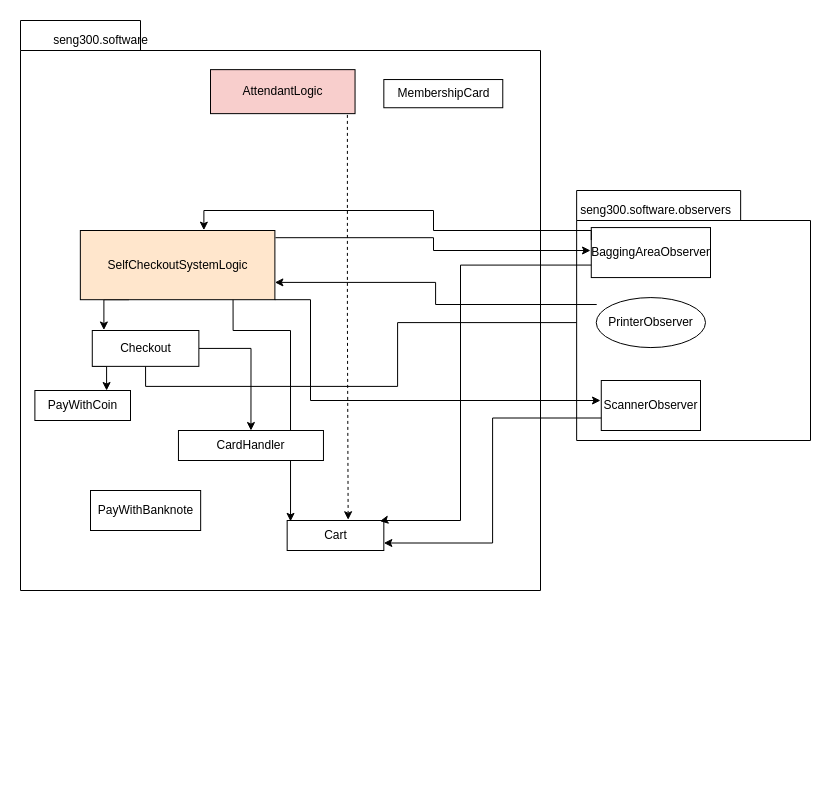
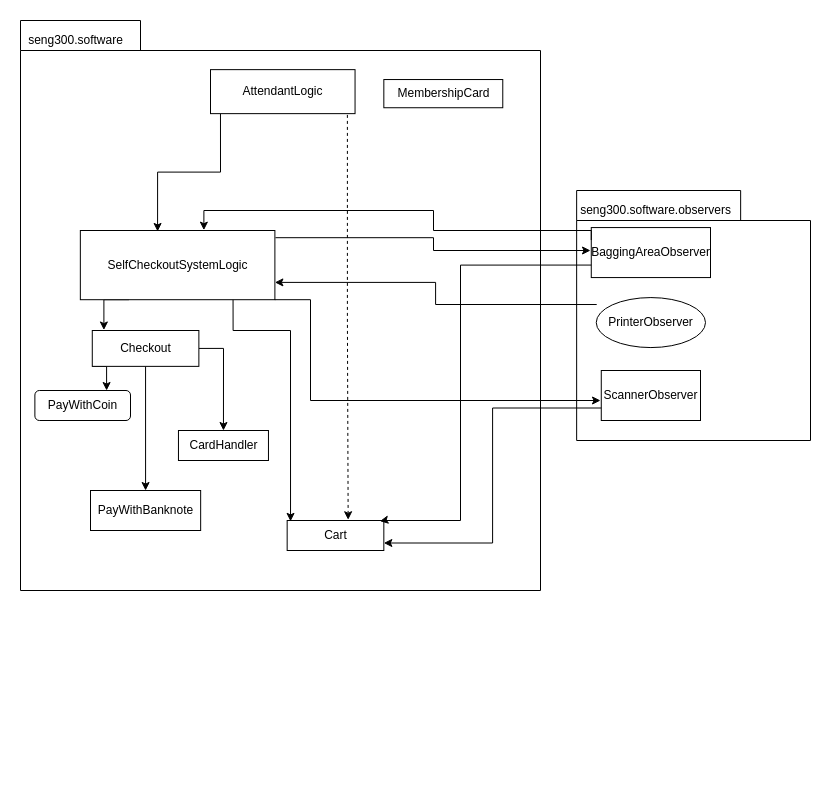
node "seng300.software": moved (101, 41) -> (76, 41)
node "AttendantLogic": fillcolor #f8cecc -> #ffffff
edge "AttendantLogic" -> "SelfCheckoutSystemLogic": added
node "SelfCheckoutSystemLogic": fillcolor #ffe6cc -> #ffffff
edge "Checkout" -> "PrinterObserver": now "Checkout" -> "PayWithBanknote"
node "PayWithCoin": shape rectangle -> rounded rectangle
node "ScannerObserver": moved (651, 406) -> (651, 396)
node "CardHandler": size 145x30 -> 90x30
